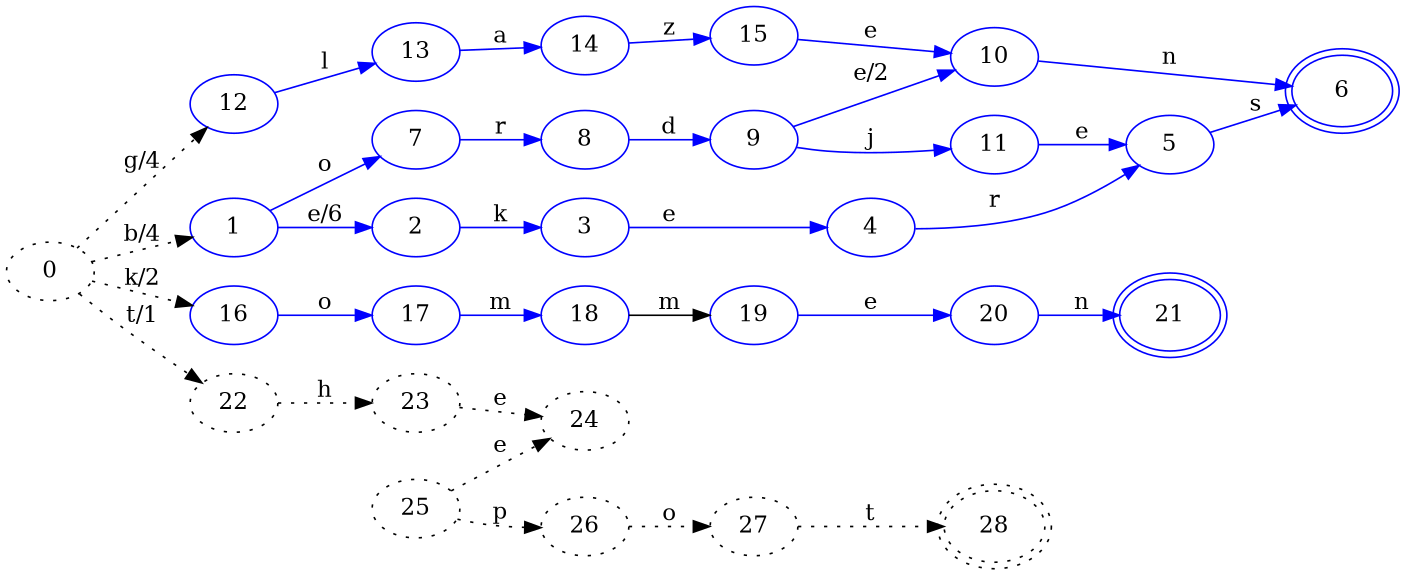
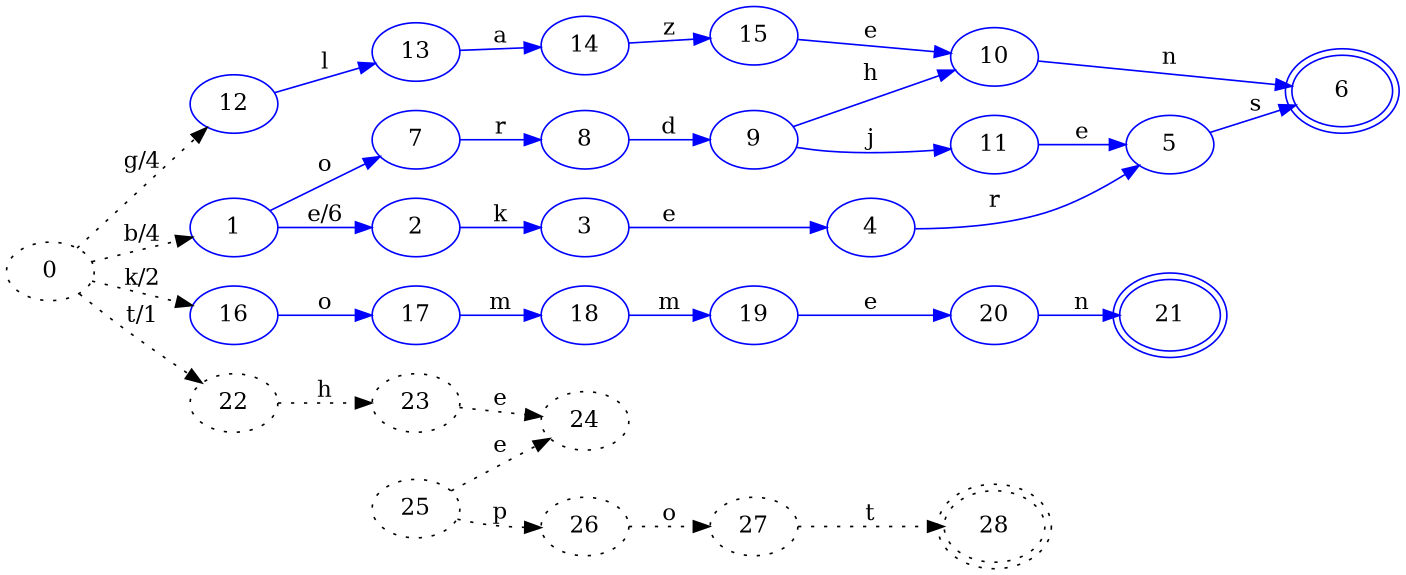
edge "9" -> "10": label "e/2" -> "h"
edge "18" -> "19": color black -> blue
